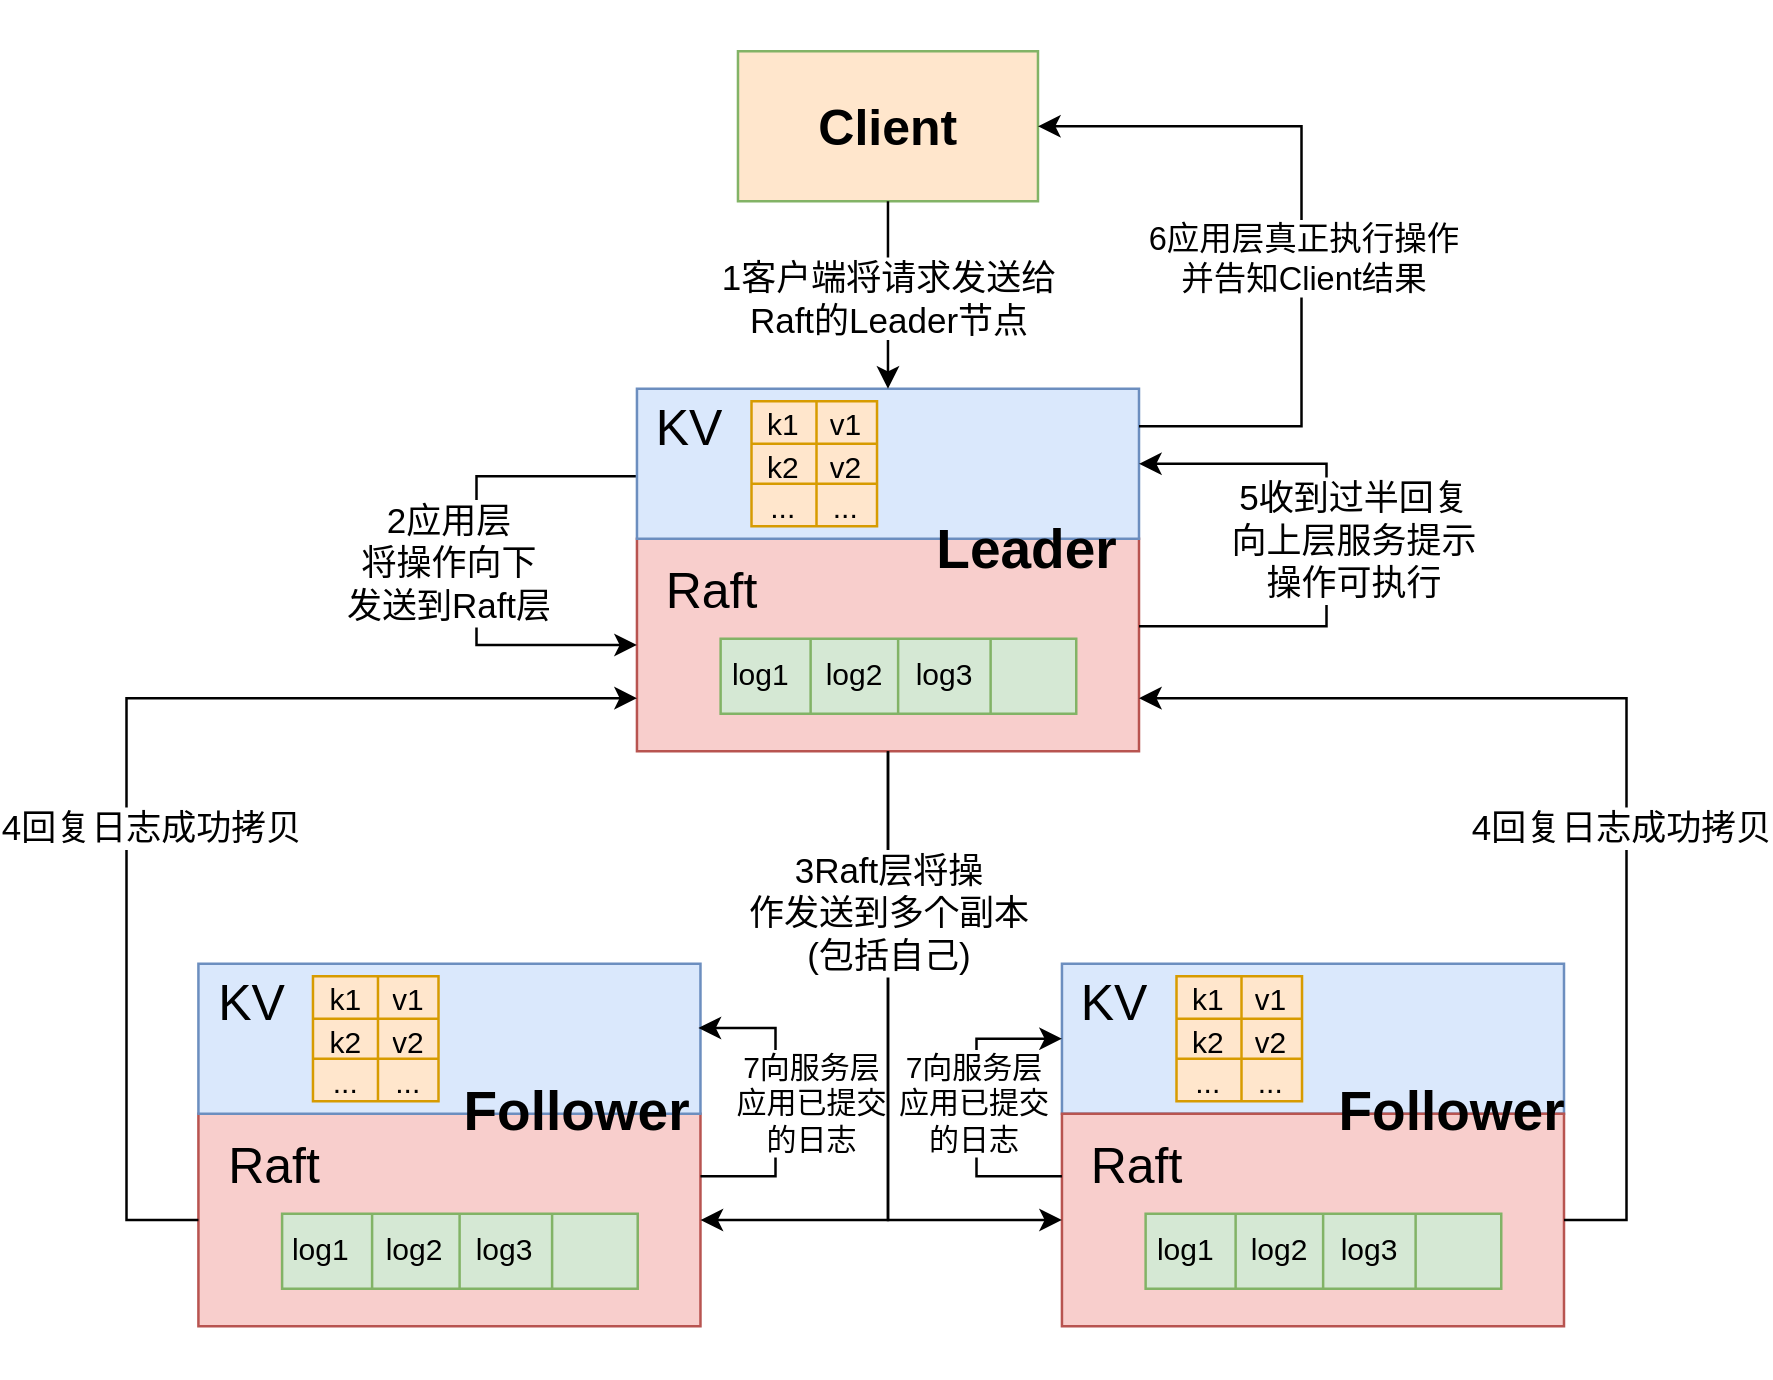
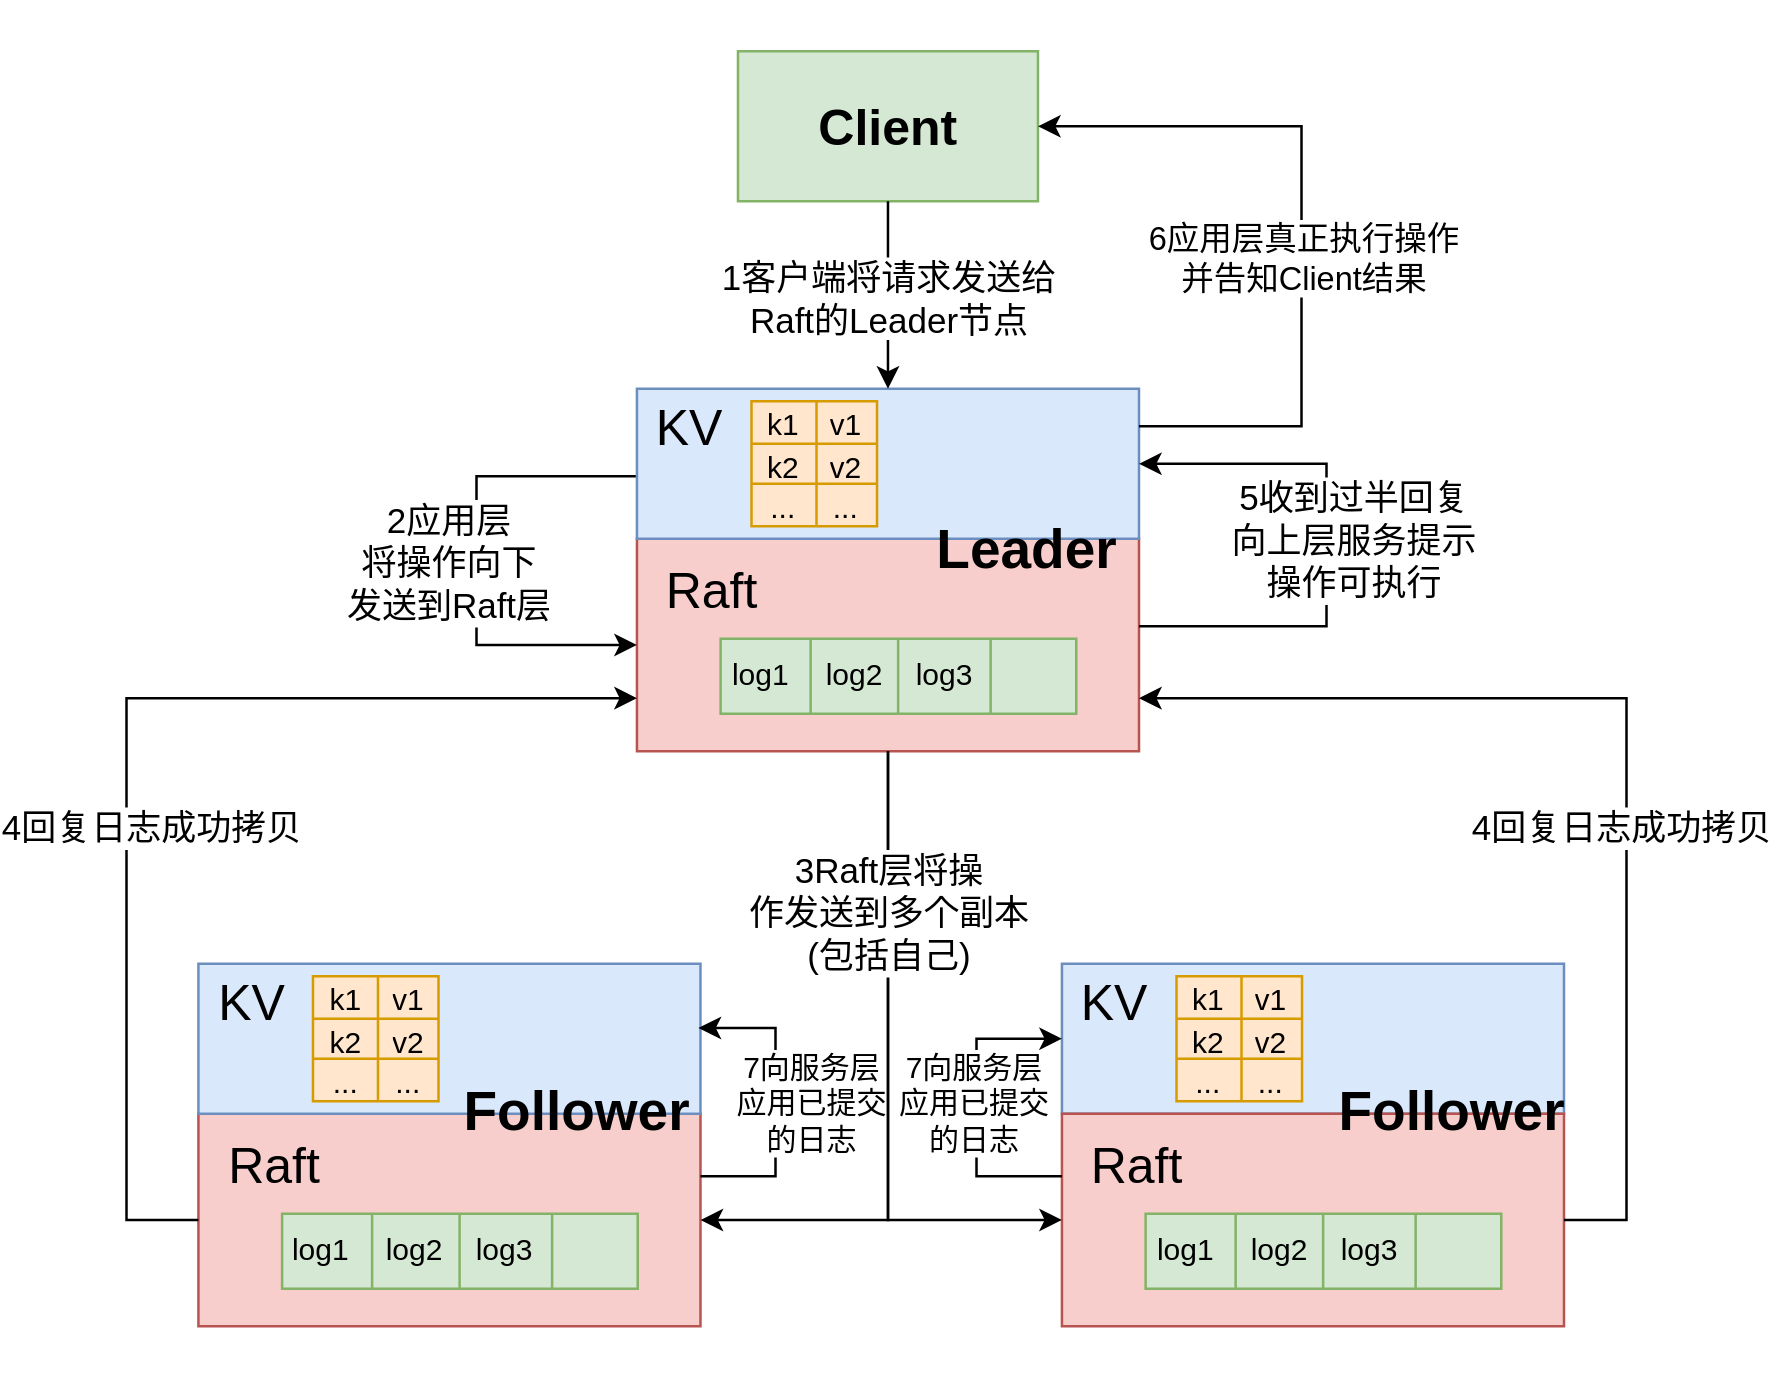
node "Client": fillcolor #ffe6cc -> #d5e8d4
